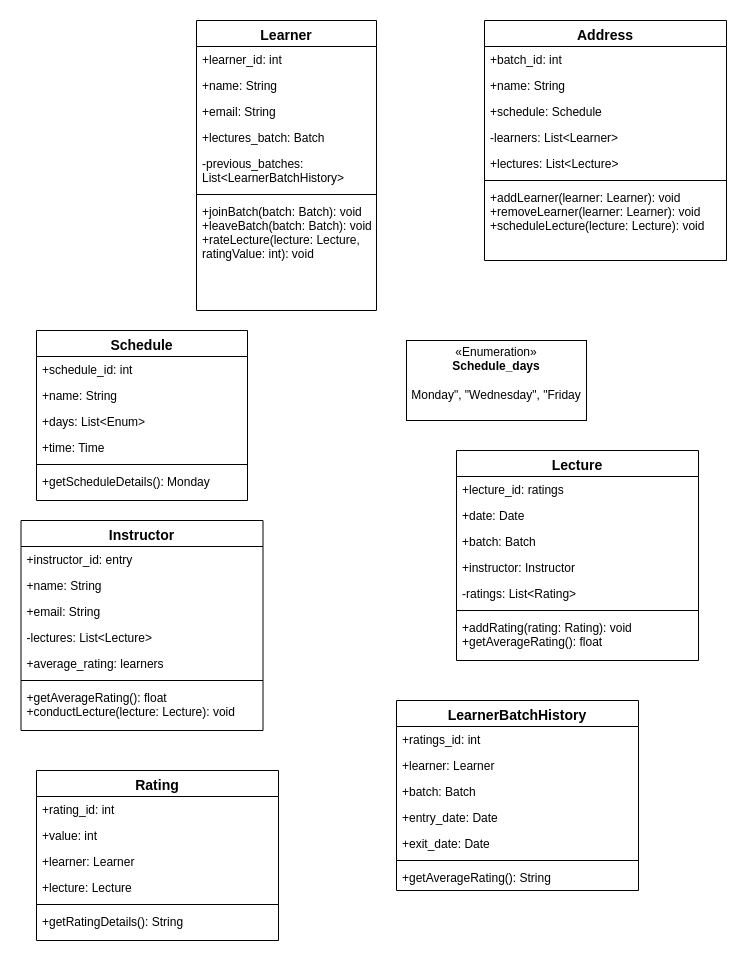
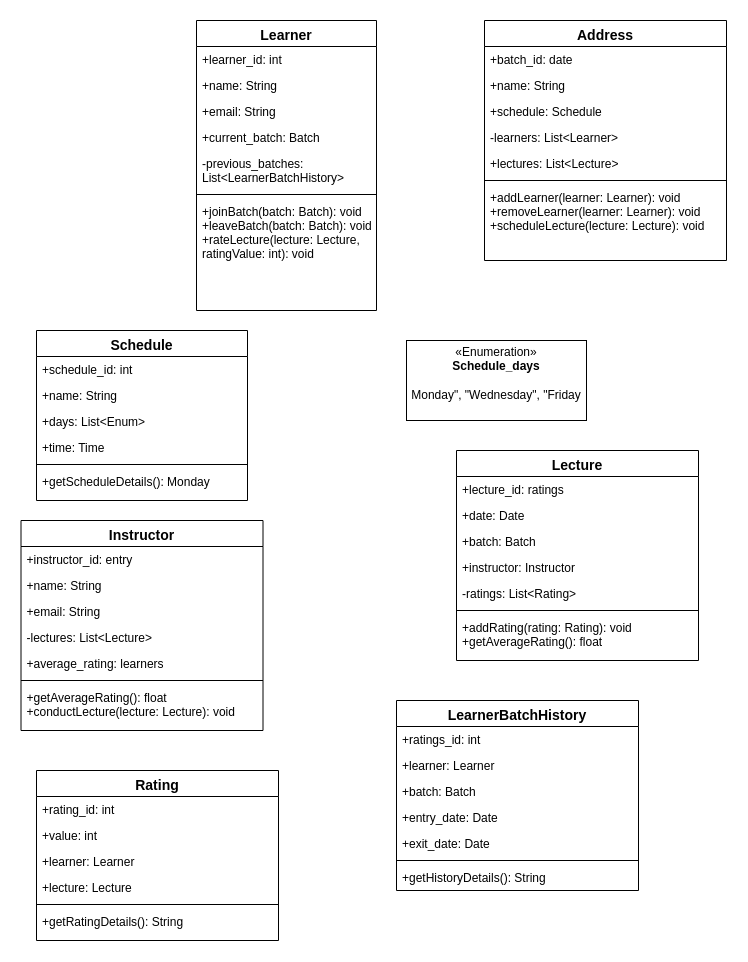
node "+batch_id: int": label "+batch_id: int" -> "+batch_id: date"
node "+lectures_batch: Batch": label "+lectures_batch: Batch" -> "+current_batch: Batch"
node "+getAverageRating(): String": label "+getAverageRating(): String" -> "+getHistoryDetails(): String"
